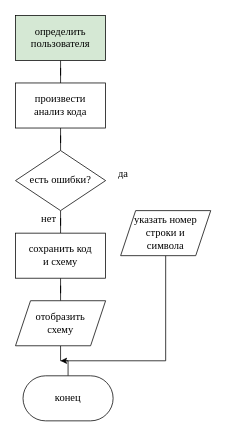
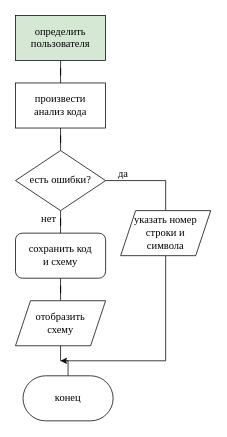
edge "есть ошибки?" -- "указать номерстроки исимвола": added
node "сохранить коди схему": shape rectangle -> rounded rectangle
